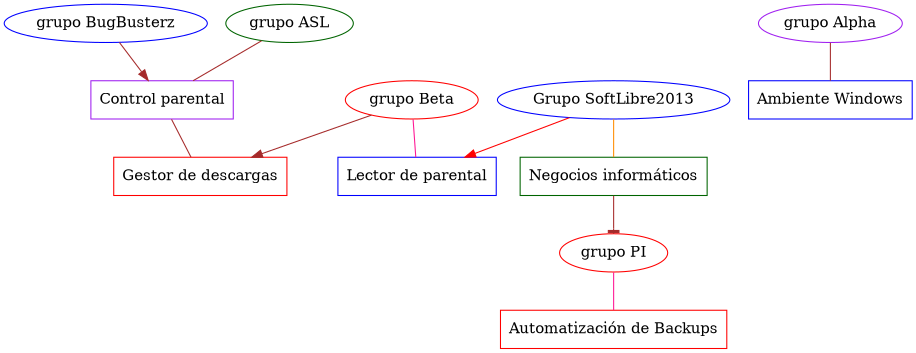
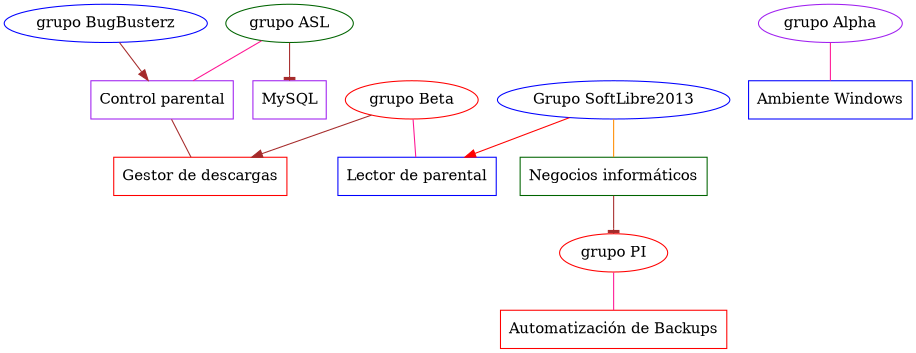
edge "grupo ASL" -- "Control parental": color brown -> deeppink
edge "grupo Alpha" -- "Ambiente Windows": color brown -> deeppink
node "MySQL": added
